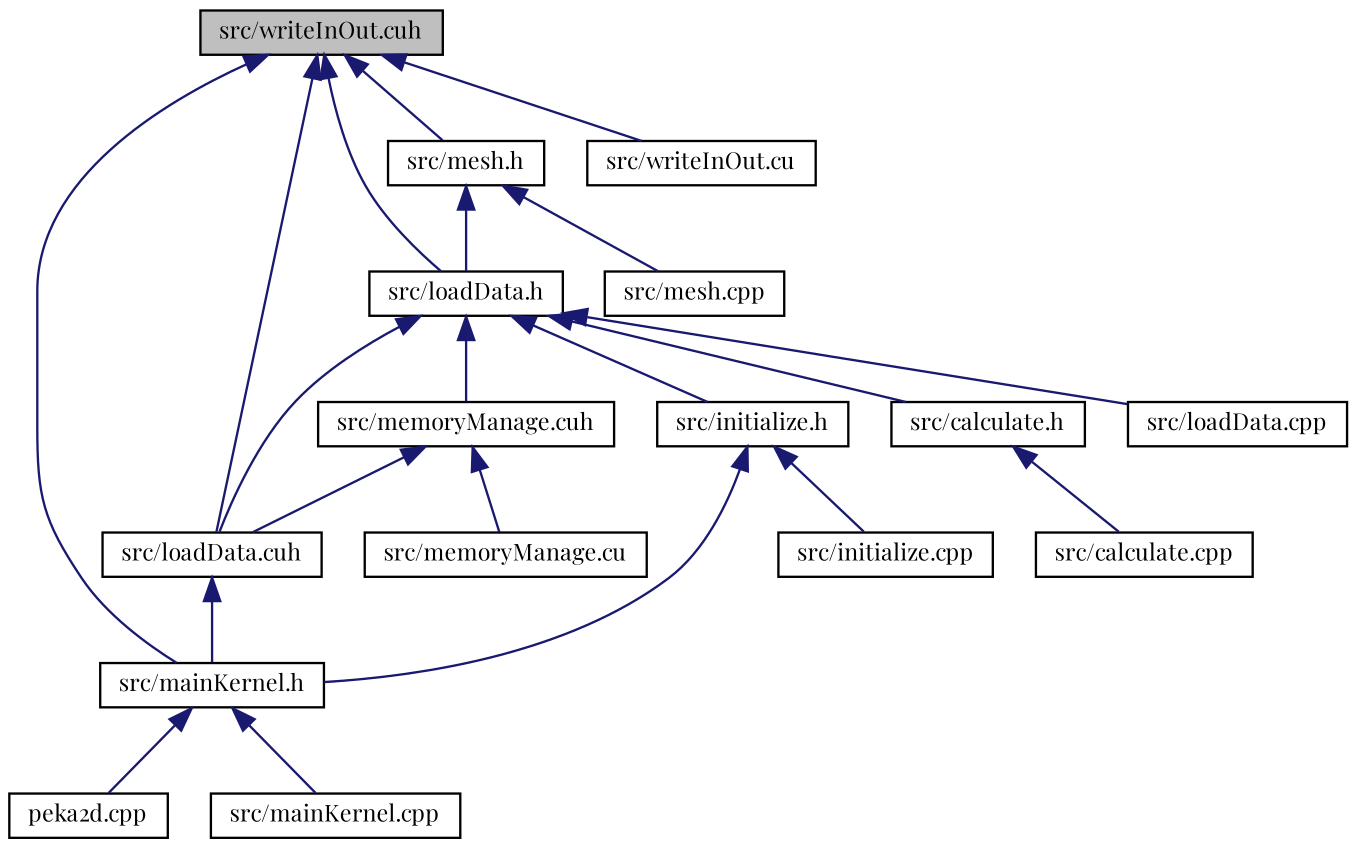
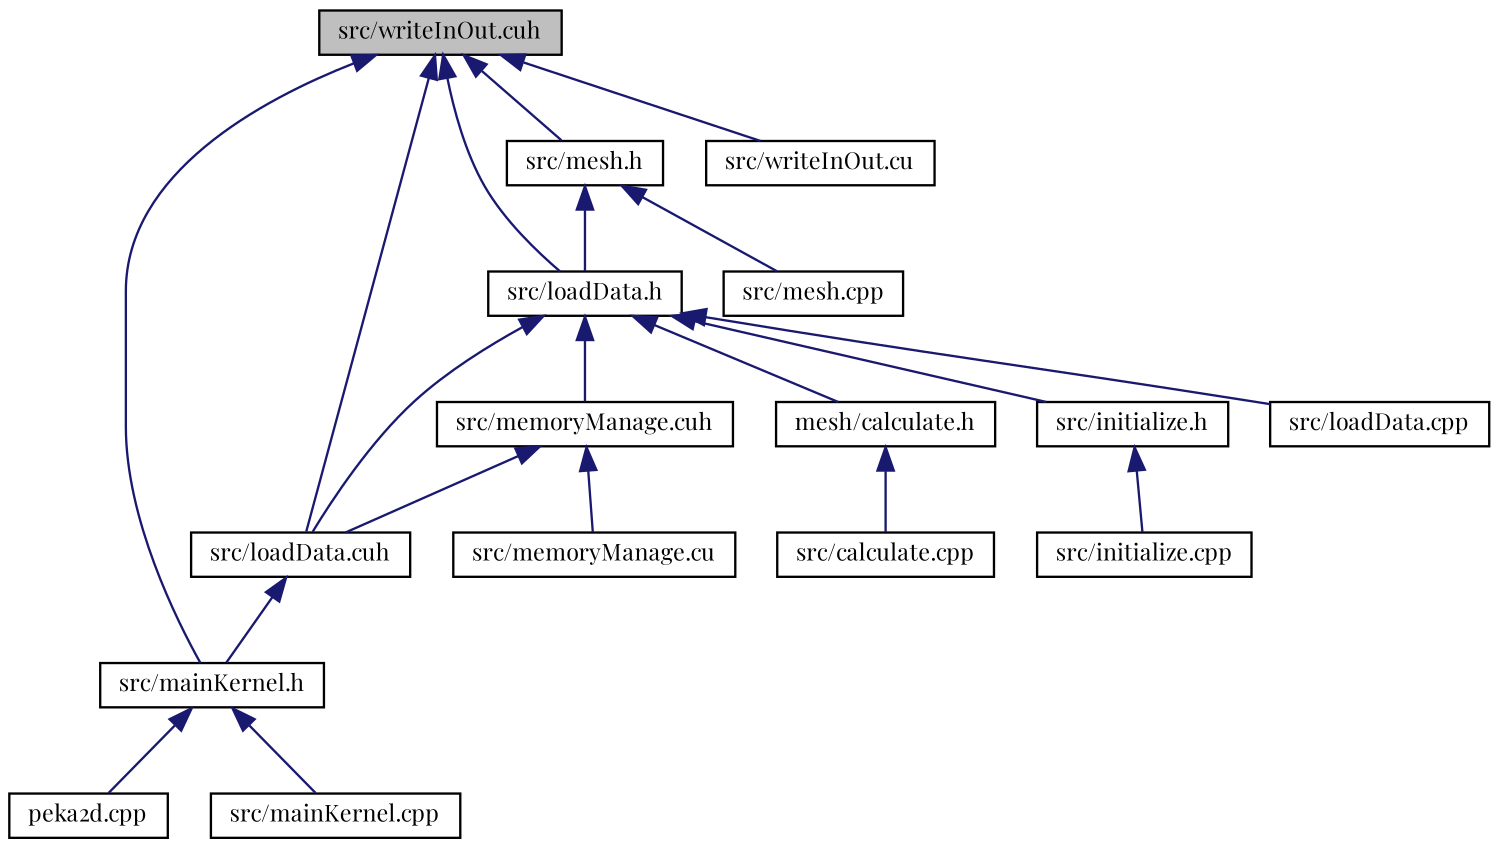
node "src/calculate.h": label "src/calculate.h" -> "mesh/calculate.h"
edge "src/mainKernel.h" -> "src/initialize.h": removed
